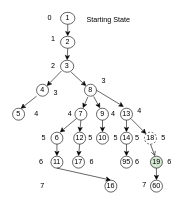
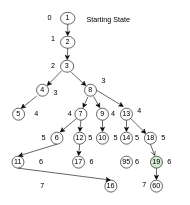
node "18": style dashed -> solid
edge "14" -> "95": removed
node "11": moved (57, 162) -> (18, 162)
